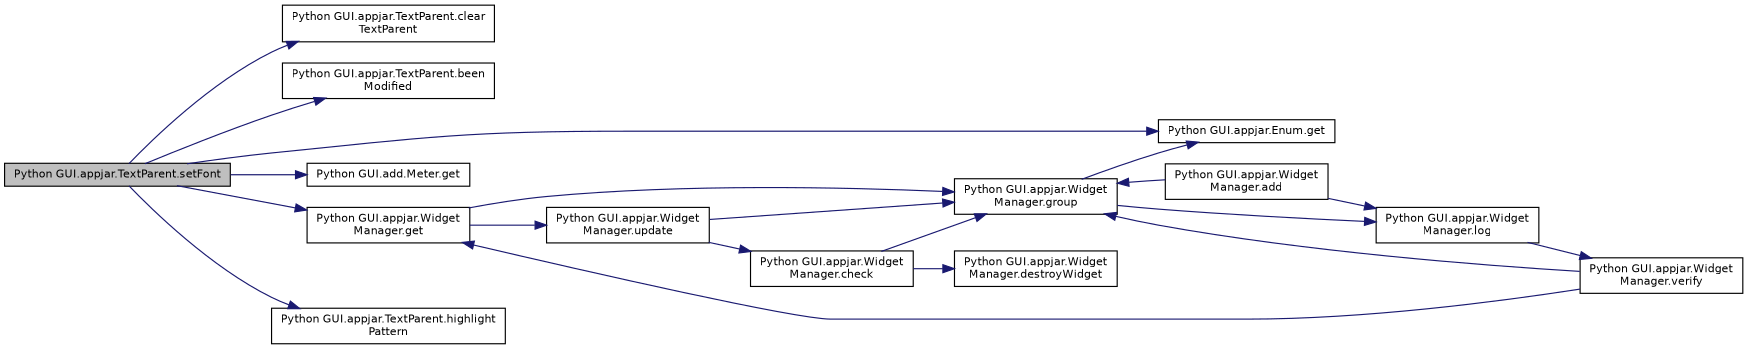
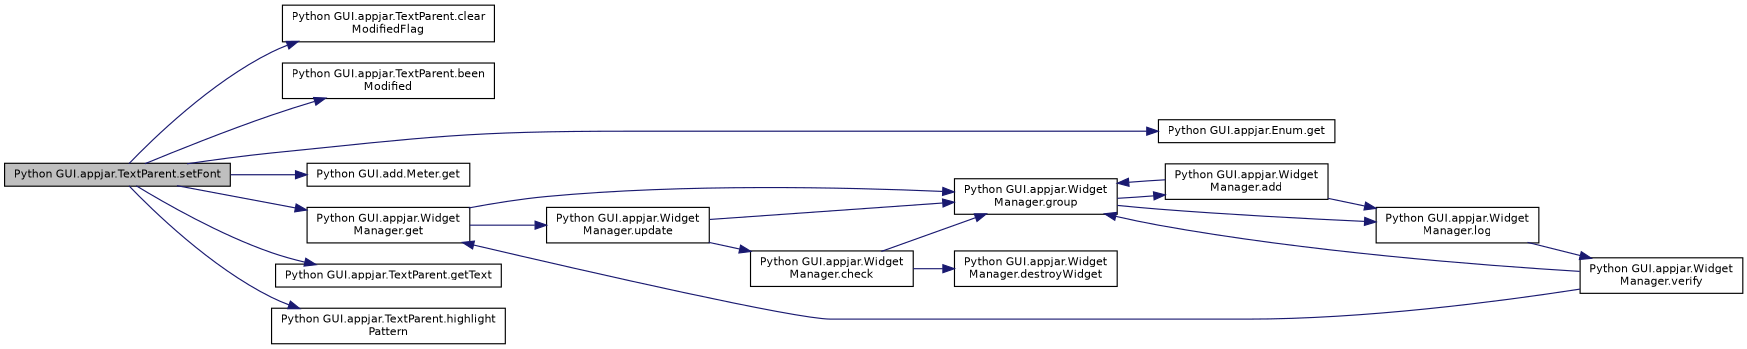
node "Python GUI.appjar.TextParent.clear TextParent": label "Python GUI.appjar.TextParent.clear TextParent" -> "Python GUI.appjar.TextParent.clear ModifiedFlag"
edge "Python GUI.appjar.Widget Manager.group" -> "Python GUI.appjar.Enum.get": now "Python GUI.appjar.Widget Manager.group" -> "Python GUI.appjar.Widget Manager.add"
node "Python GUI.appjar.TextParent.getText": added
